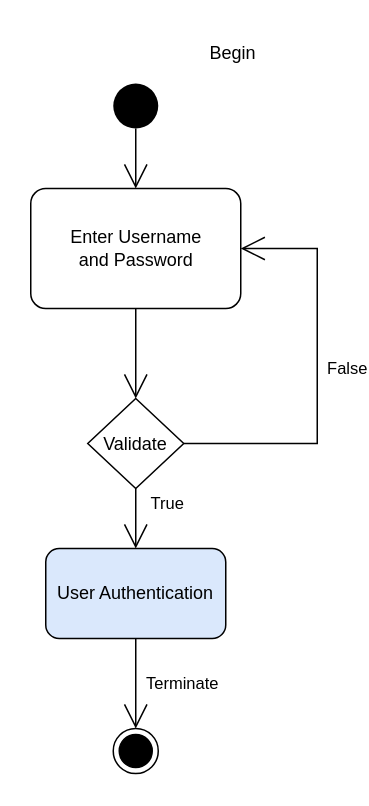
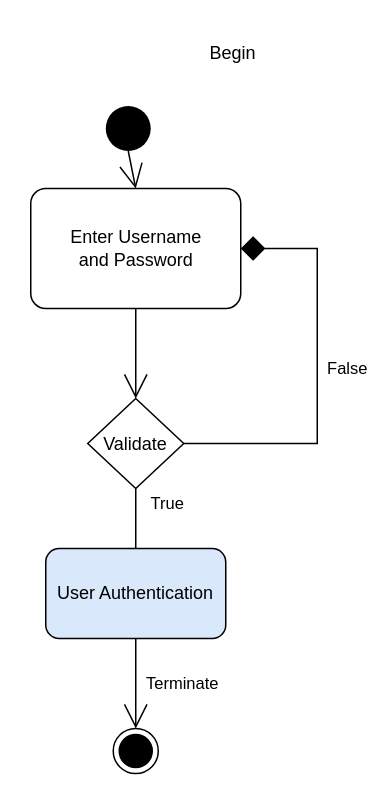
node "Be": moved (136, 106) -> (128, 128)
edge "Validate" -> "Enter Username and Password": arrowhead open -> diamond
edge "Validate" -> "User Authentication": arrowhead open -> none
